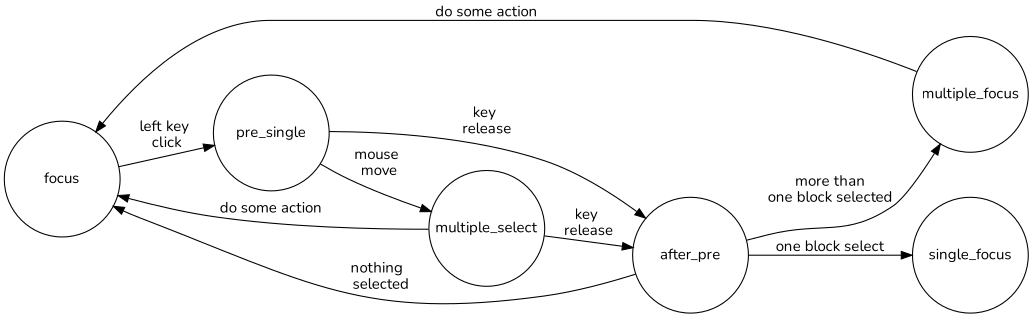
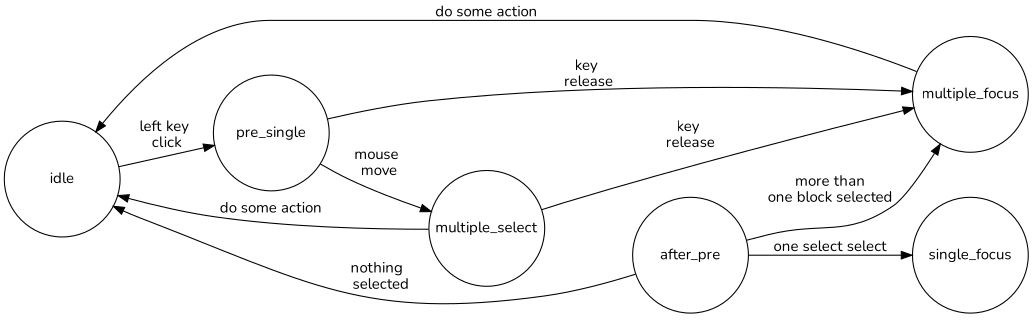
edge "pre_single" -> "after_pre": now "pre_single" -> "multiple_focus"
node "focus": label "focus" -> "idle"
edge "multiple_select" -> "after_pre": now "multiple_select" -> "multiple_focus"
edge "after_pre" -> "single_focus": label "one block select" -> "one select select"
